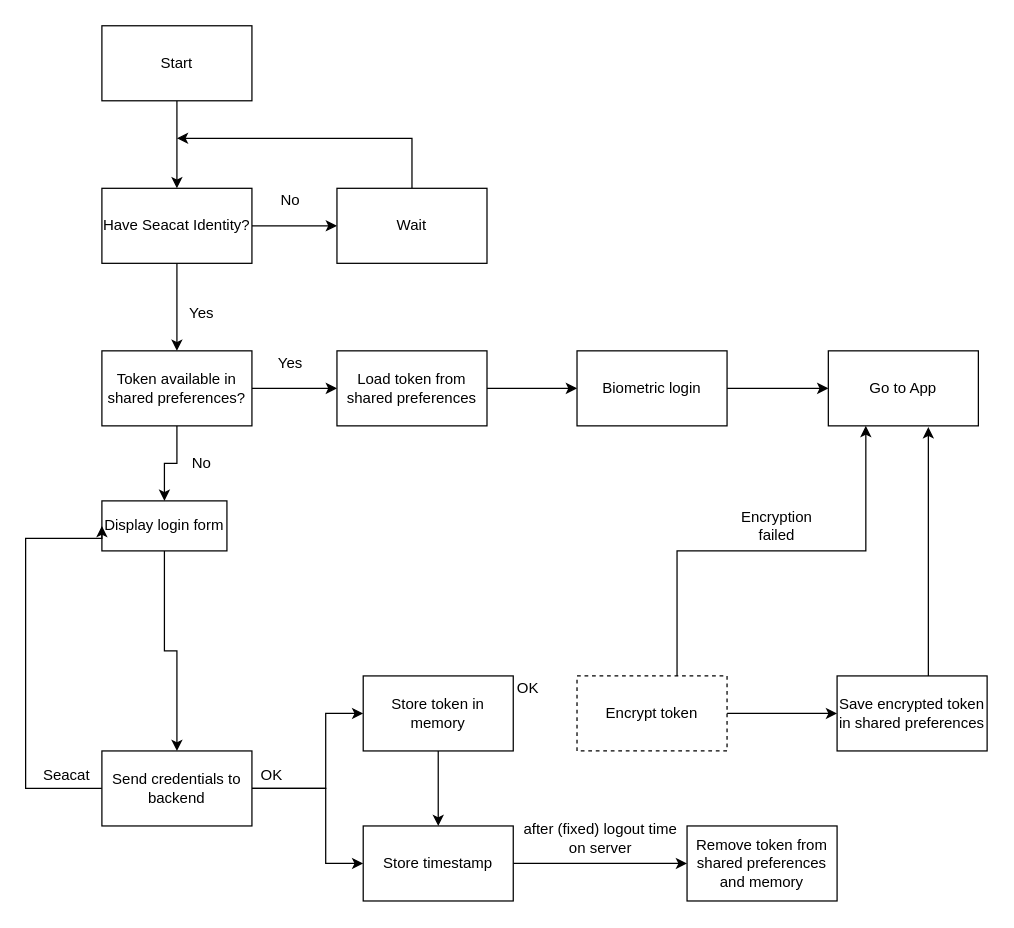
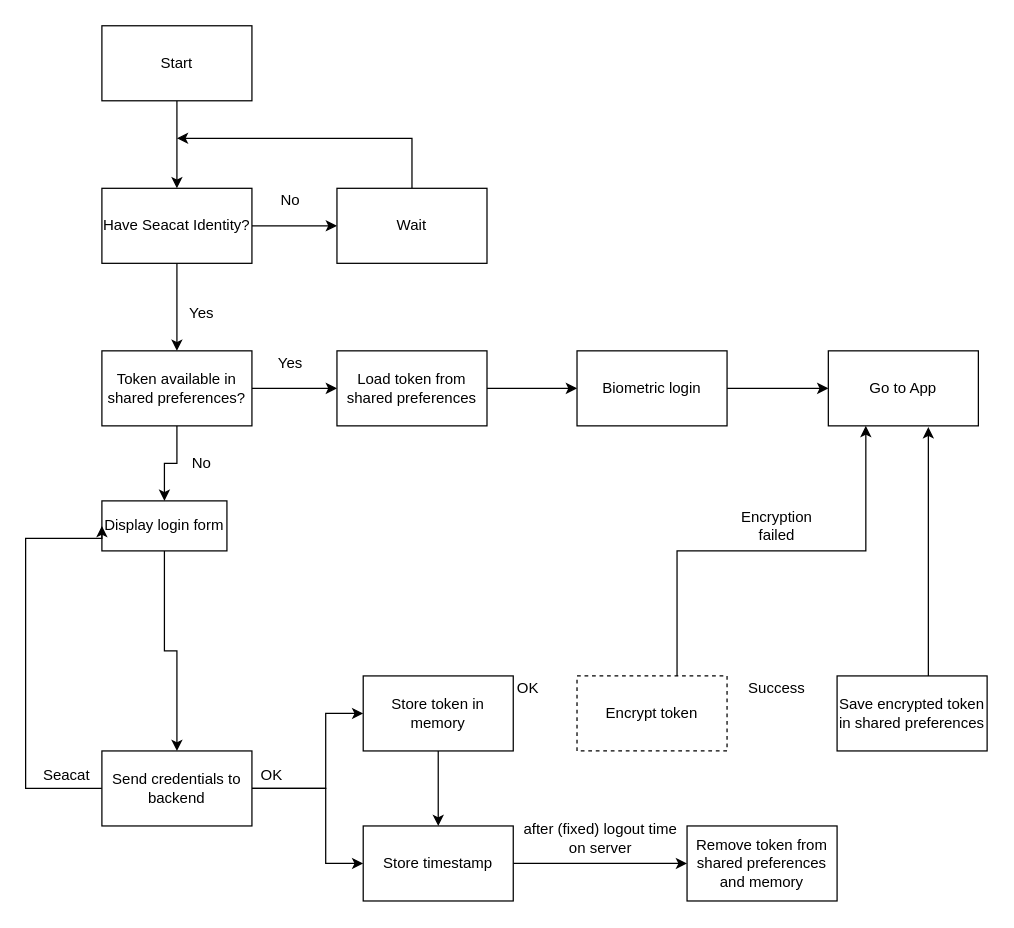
node "Success": added
edge "Encrypt token" -> "Save encrypted token in shared preferences": removed
